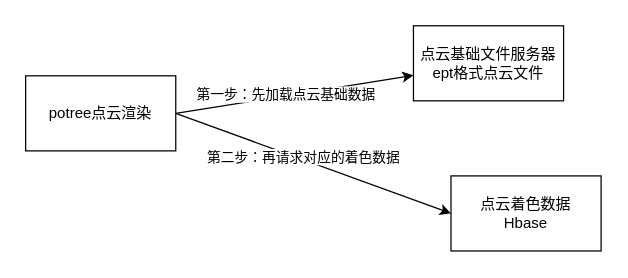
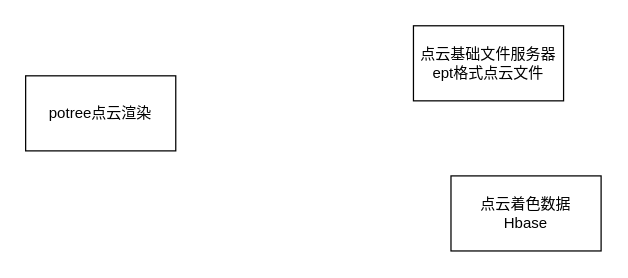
edge "potree点云渲染" -> "点云基础文件服务器 ept格式点云文件": removed, label "第一步：先加载点云基础数据"
edge "potree点云渲染" -> "点云着色数据 Hbase": removed, label "第二步：再请求对应的着色数据"
